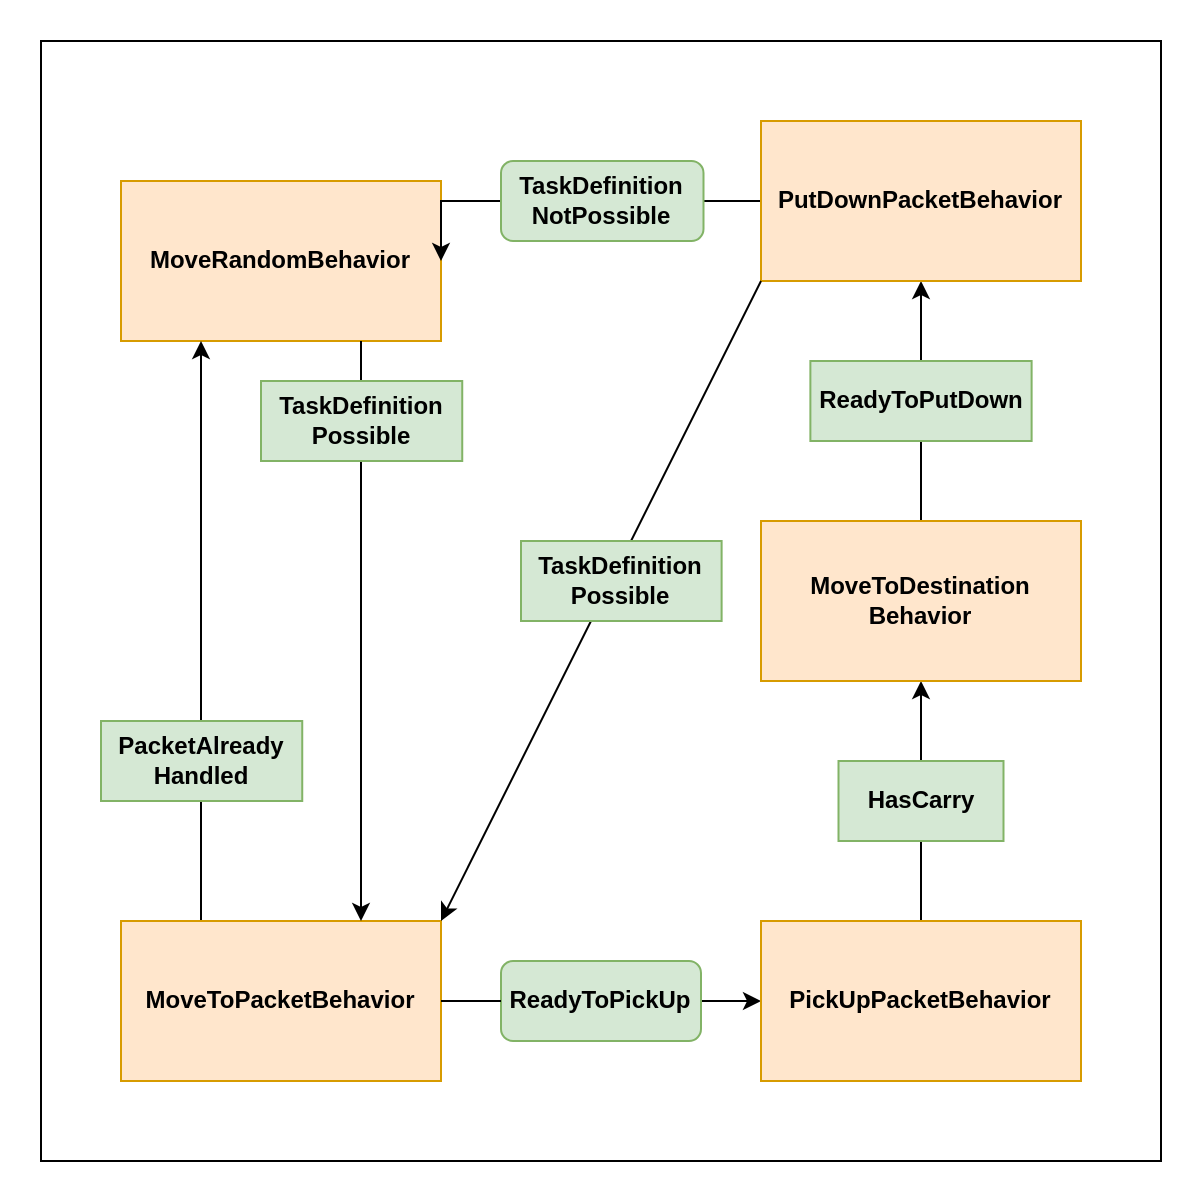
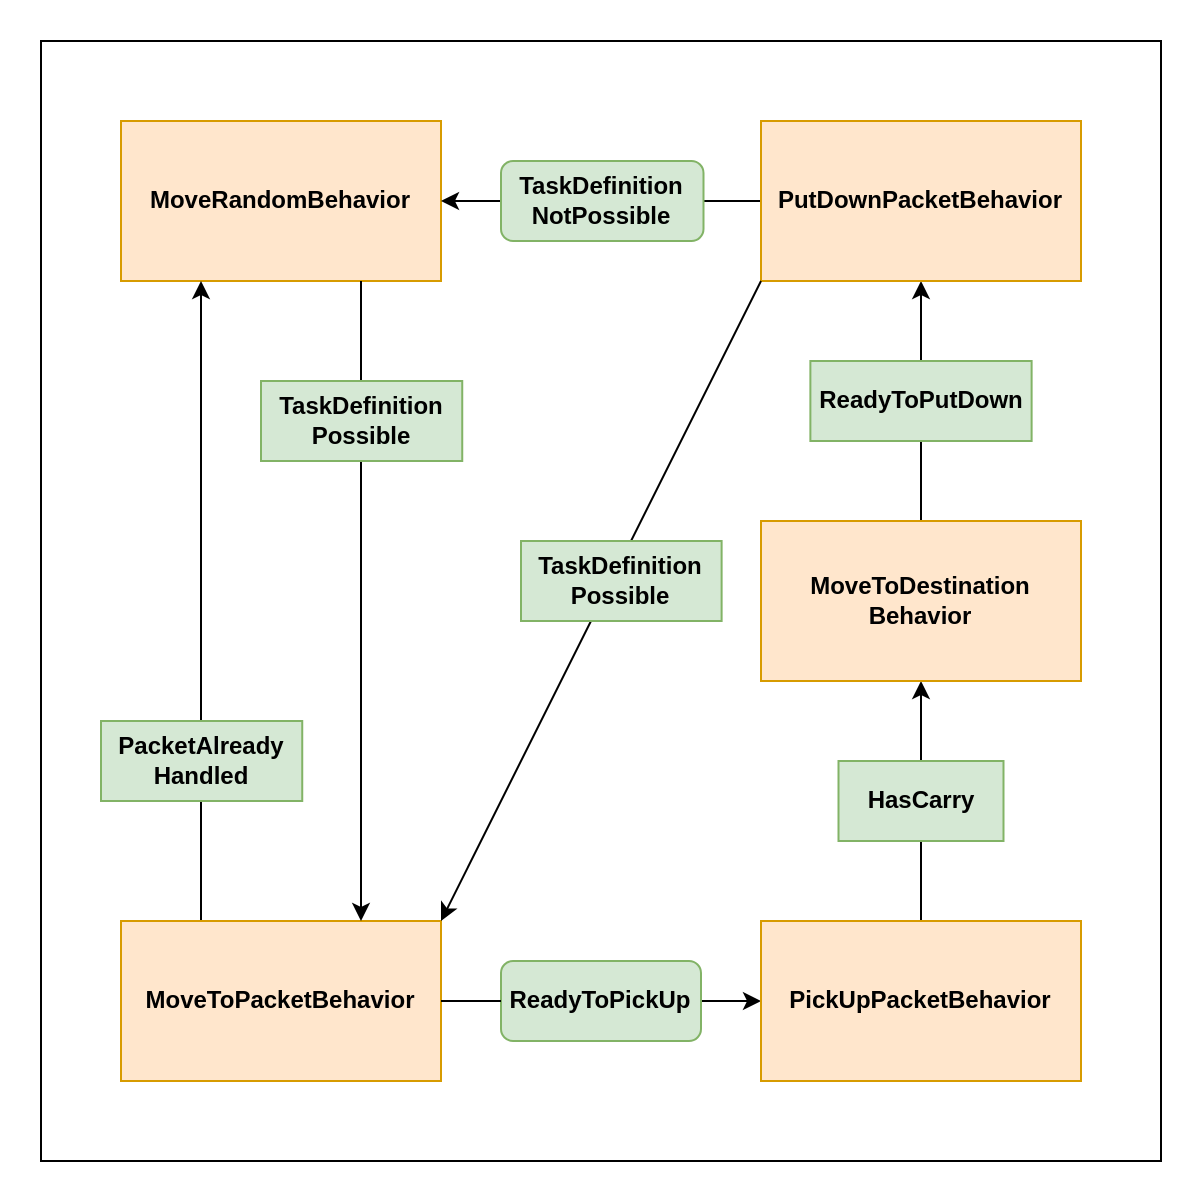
node "MoveRandomBehavior": moved (281, 261) -> (281, 201)
